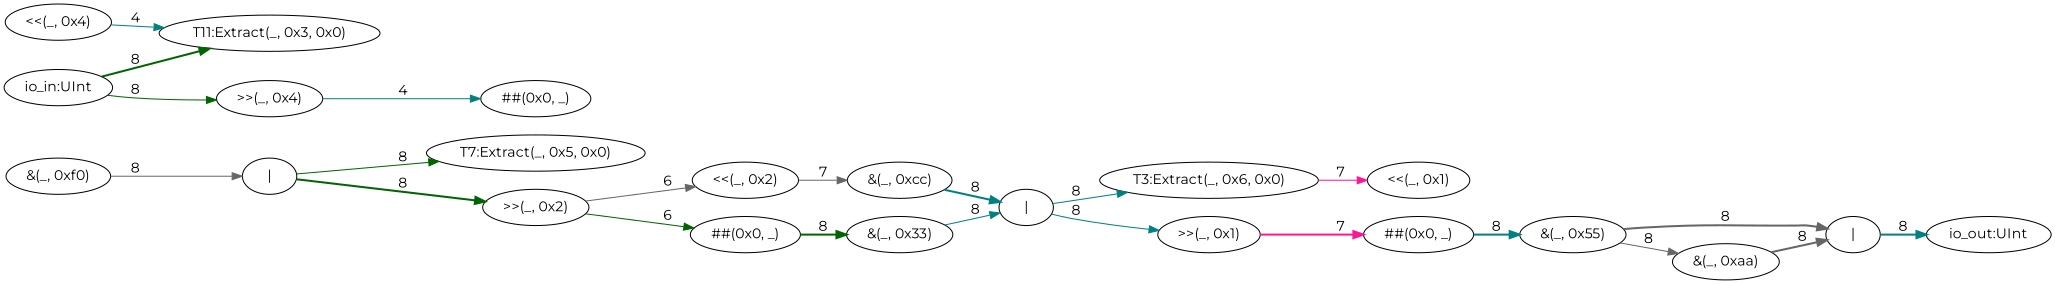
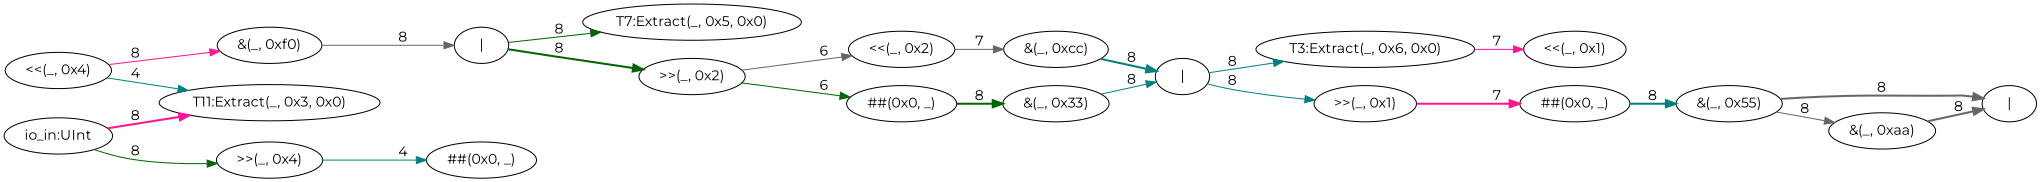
edge "<<(_, 0x4)" -> "&(_, 0xf0)": added, label "8"
edge "io_in:UInt" -> "T11:Extract(_, 0x3, 0x0)": color darkgreen -> deeppink
node "io_out:UInt": removed
